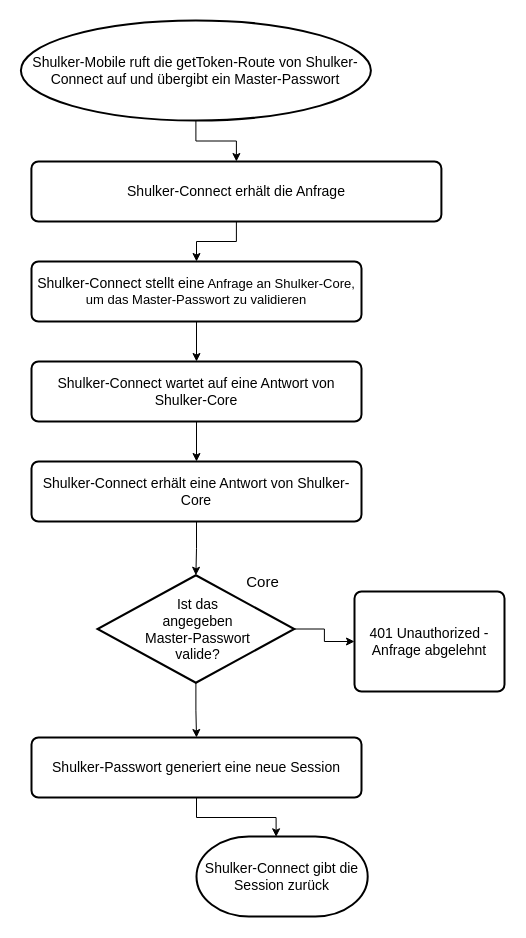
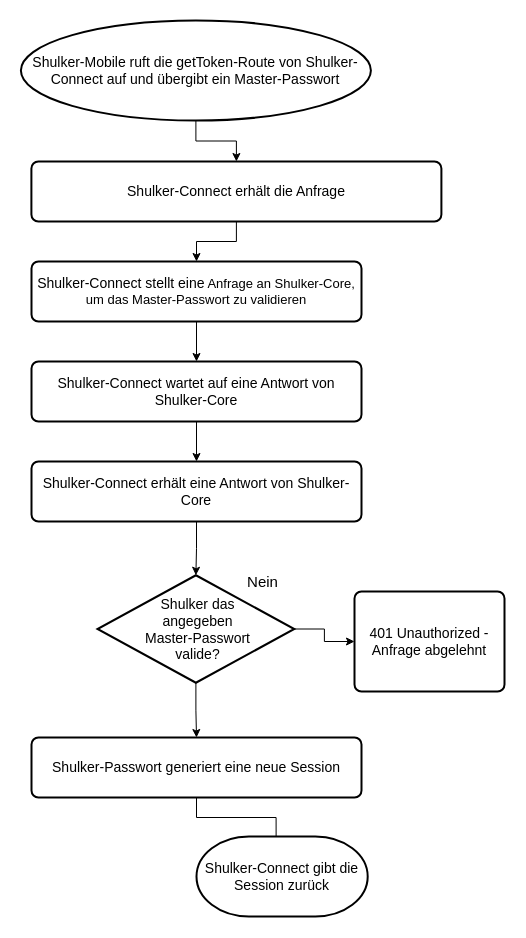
node "Core": label "Core" -> "Nein"
node "Ist das angegeben Master-Passwort valide?": label "Ist das angegeben Master-Passwort valide?" -> "Shulker das angegeben Master-Passwort valide?"
edge "Shulker-Passwort generiert eine neue Session" -> "Shulker-Connect gibt die Session zurück": arrowhead classic -> none
